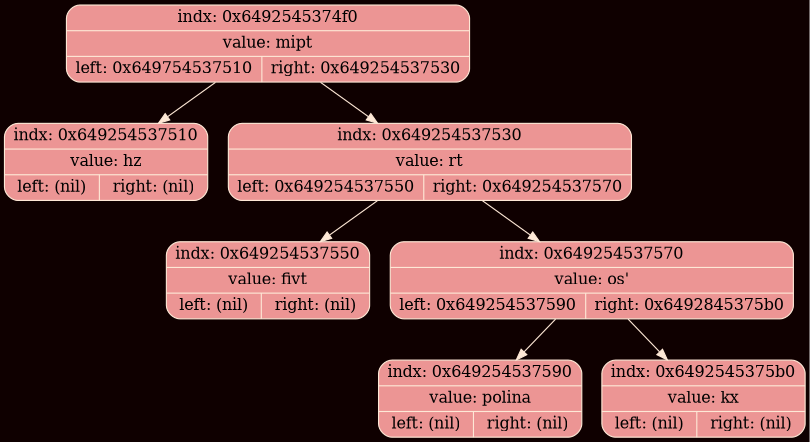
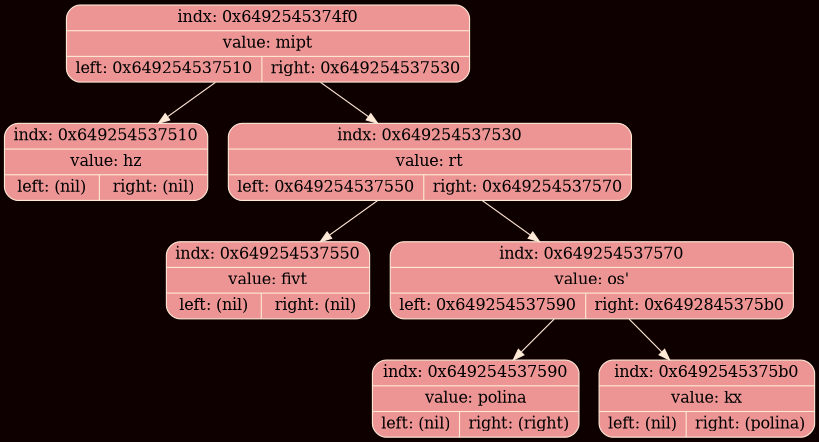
node "indx: 0x6492545374f0": text "left: 0x649754537510" -> "left: 0x649254537510"
node "indx: 0x649254537590": text "right: (nil)" -> "right: (right)"
node "indx: 0x6492545375b0": text "right: (nil)" -> "right: (polina)"
